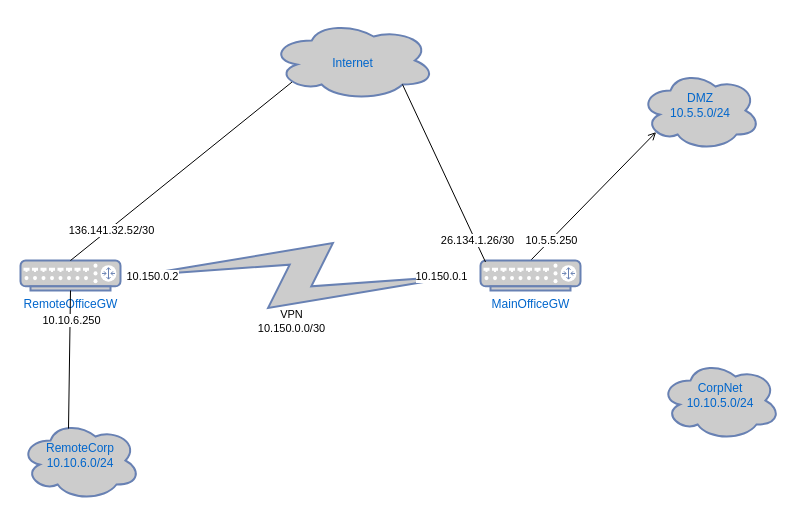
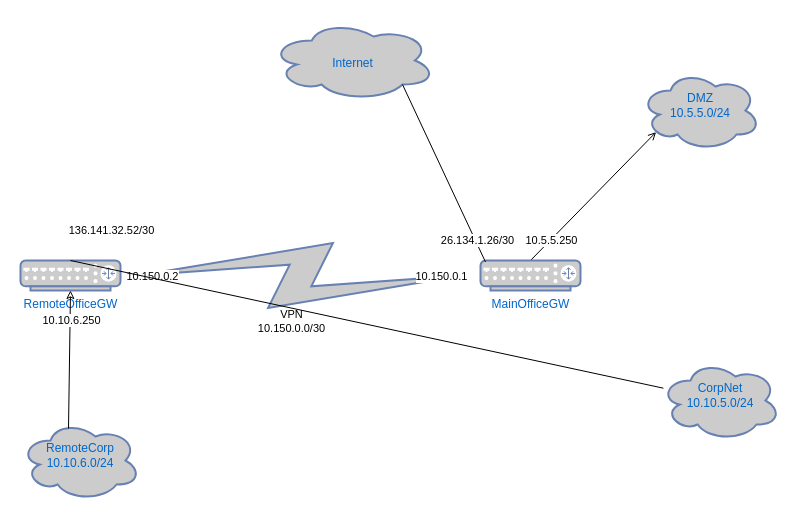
edge "Internet" -- "RemoteOfficeGW": now "CorpNet 10.10.5.0/24" -- "RemoteOfficeGW"
edge "RemoteOfficeGW" -- "RemoteCorp 10.10.6.0/24": arrowhead none -> classic
